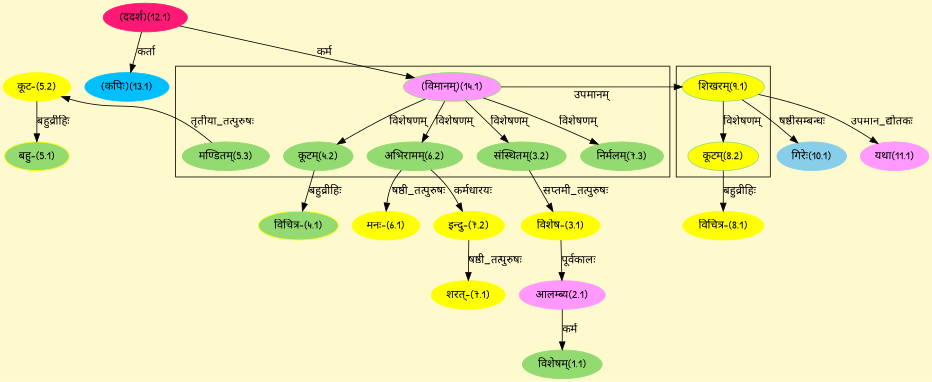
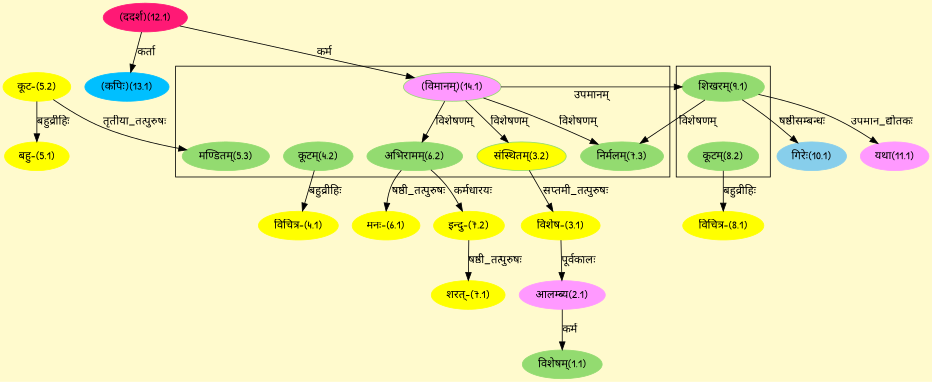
node "शिखरम्(9.1)": fillcolor #ffff00 -> #93db70
edge "मण्डितम्(5.3)" -> "कूट-(5.2)": reversed
edge "(विमानम्)(14.1)" -> "कूटम्(4.2)": removed, label "विशेषणम्"
edge "शिखरम्(9.1)" -> "कूटम्(8.2)": now "शिखरम्(9.1)" -> "निर्मलम्(7.3)"
node "बहु-(5.1)": fillcolor #93db70 -> #ffff00
node "संस्थितम्(3.2)": fillcolor #93db70 -> #ffff00
node "कूटम्(8.2)": fillcolor #ffff00 -> #93db70
node "विचित्र-(4.1)": fillcolor #93db70 -> #ffff00
